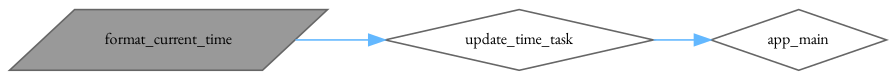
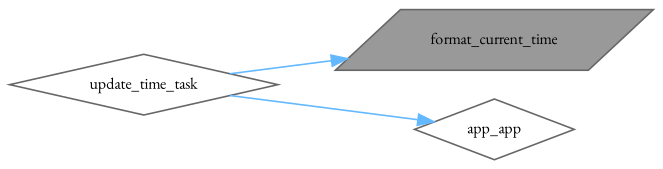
edge "format_current_time" -> "update_time_task": reversed
node "app_main": label "app_main" -> "app_app"
